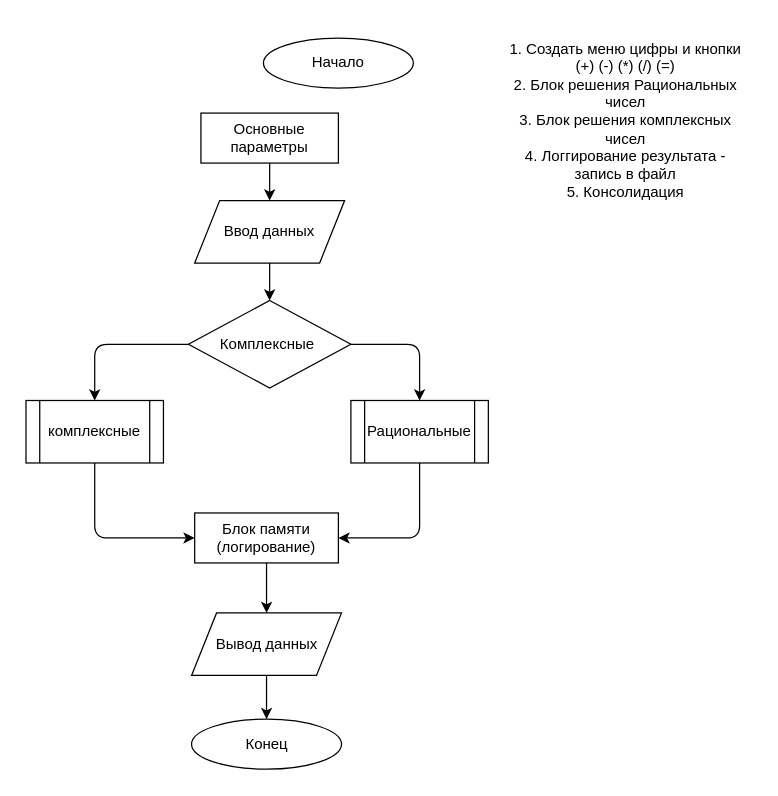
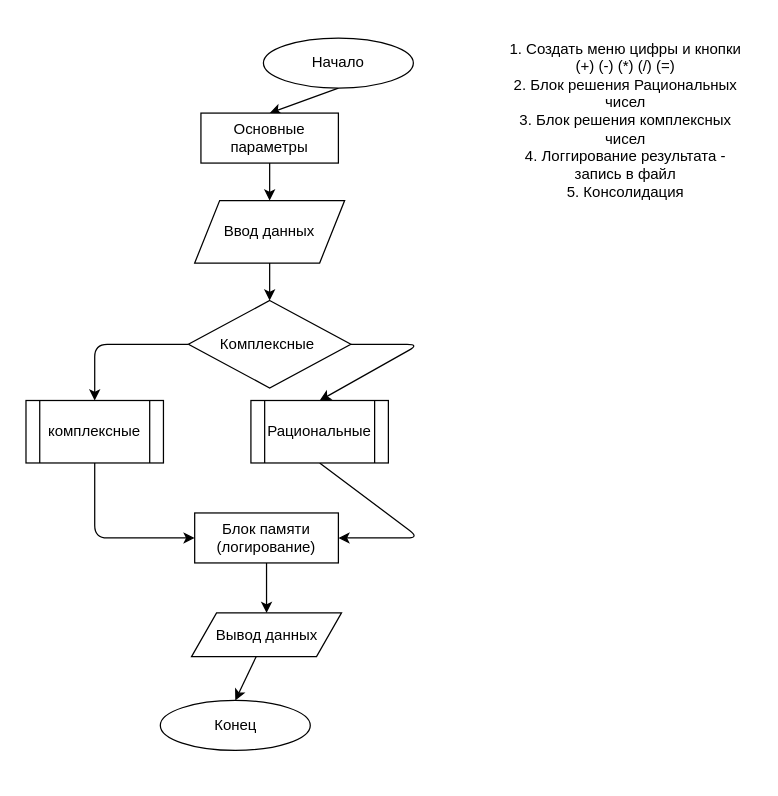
edge "Начало" -> "Основные параметры": added
node "Рациональные": moved (419, 432) -> (319, 432)
node "Вывод данных": size 150x63 -> 150x44
node "Конец": moved (266, 744) -> (235, 726)
